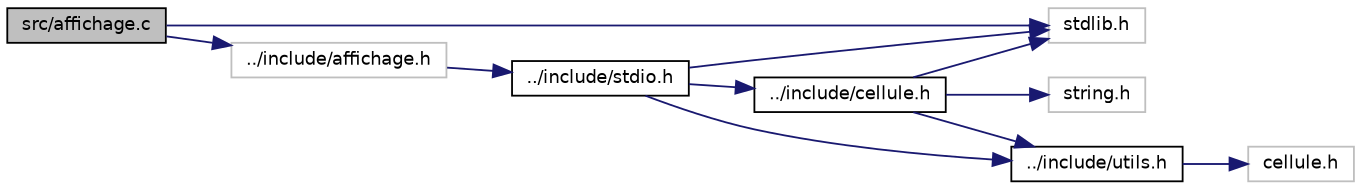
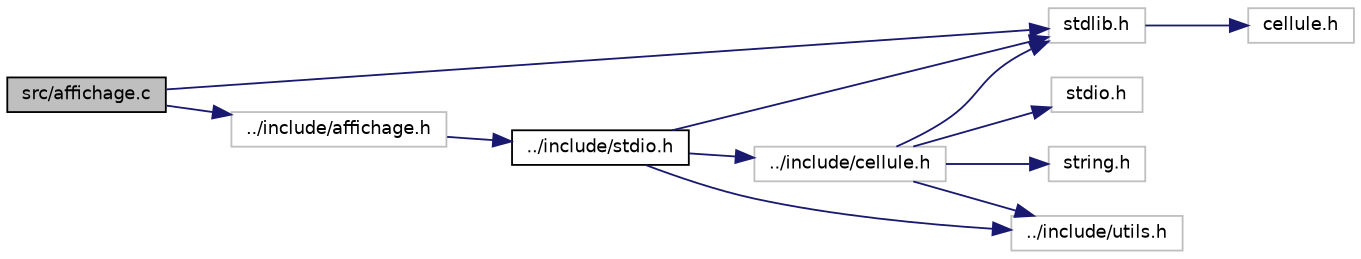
node "../include/cellule.h": color black -> grey75
node "stdio.h": added
node "../include/utils.h": color black -> grey75
edge "../include/utils.h" -> "cellule.h": now "stdlib.h" -> "cellule.h"
